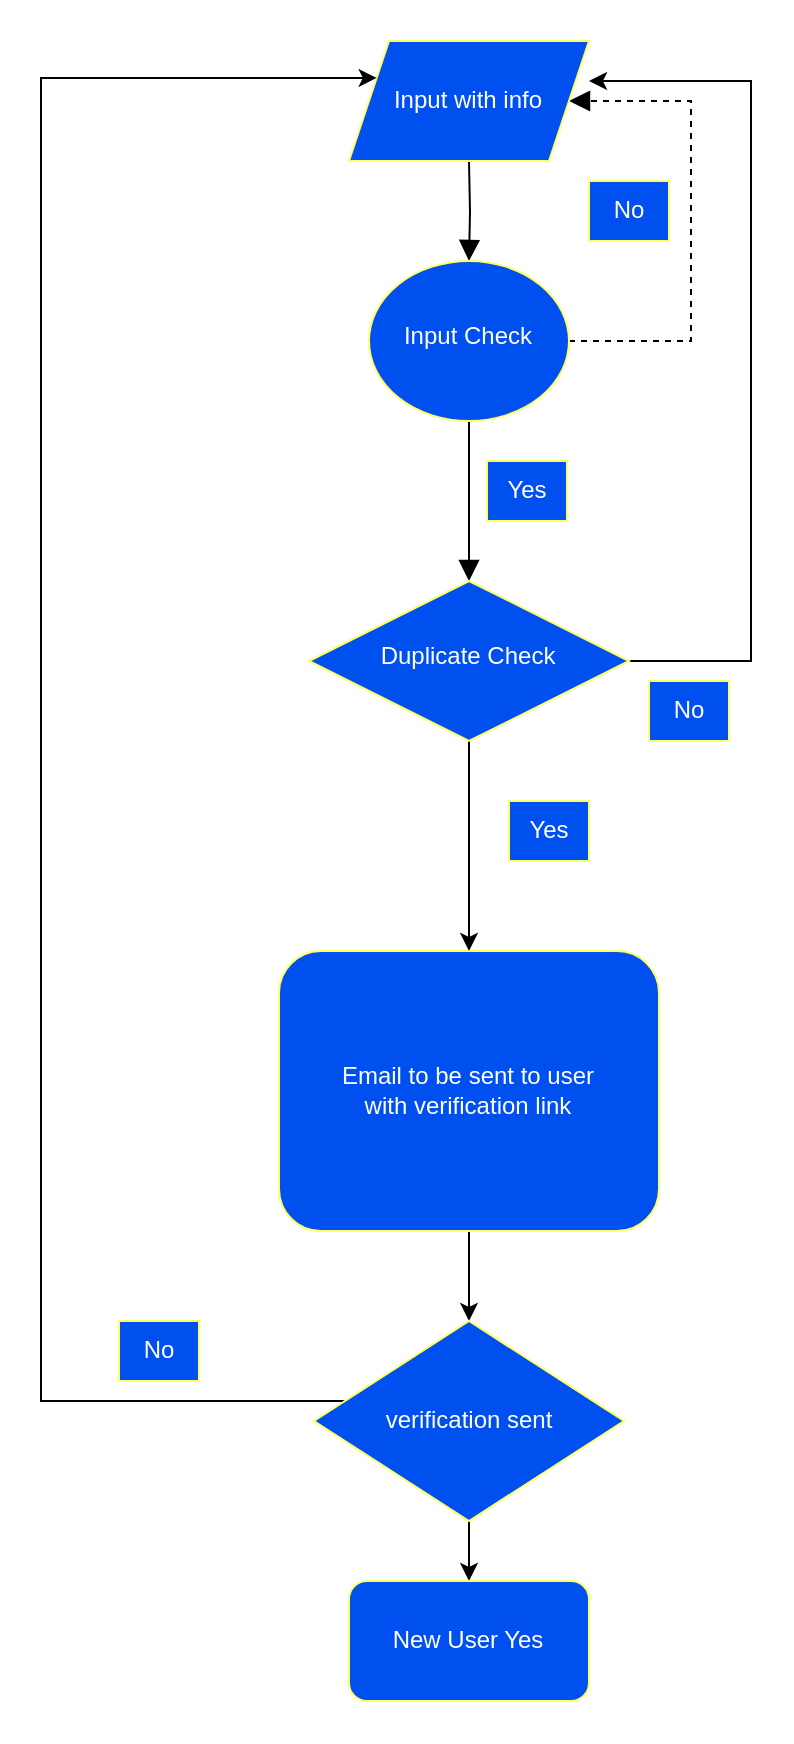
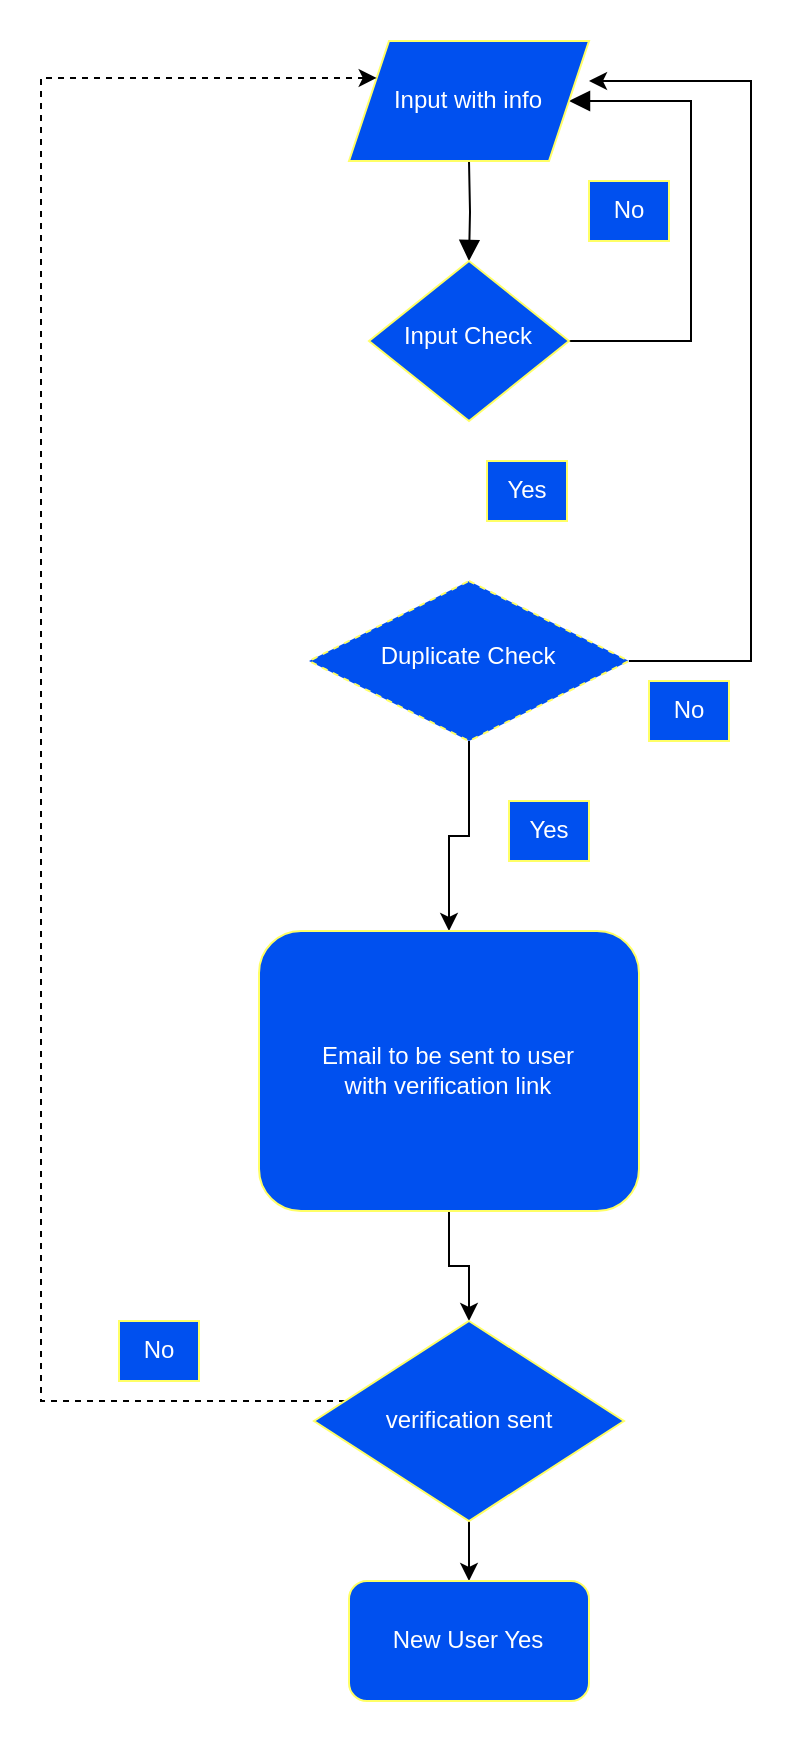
edge "Input Check" -> "Input with info": style dashed -> solid
node "Input Check": shape ellipse -> diamond
edge "Input Check" -> "Duplicate Check": removed, label "Yes"
node "Duplicate Check": style solid -> dashed
edge "verification sent" -> "Input with info": style solid -> dashed
node "Email to be sent to user with verification link": moved (469, 1091) -> (449, 1071)
